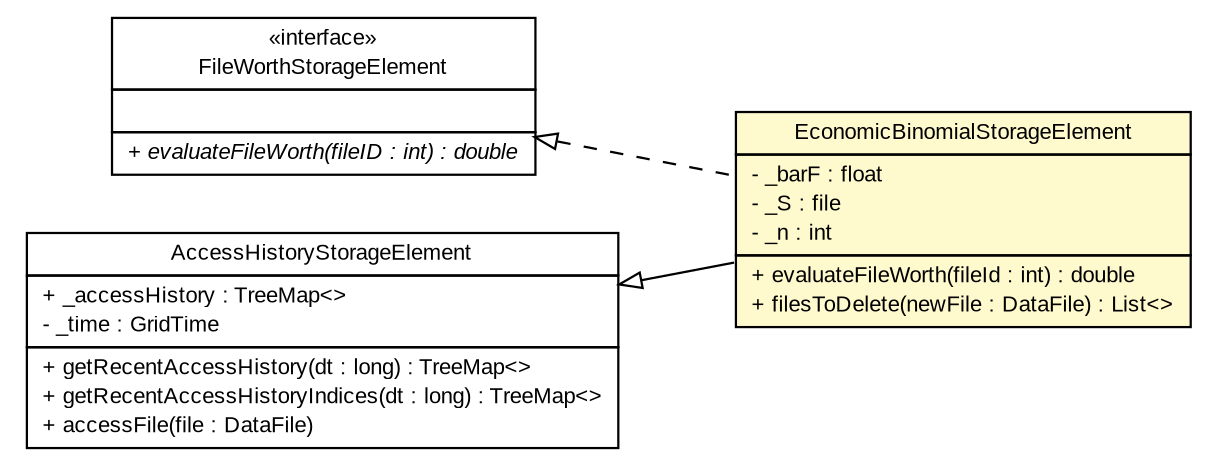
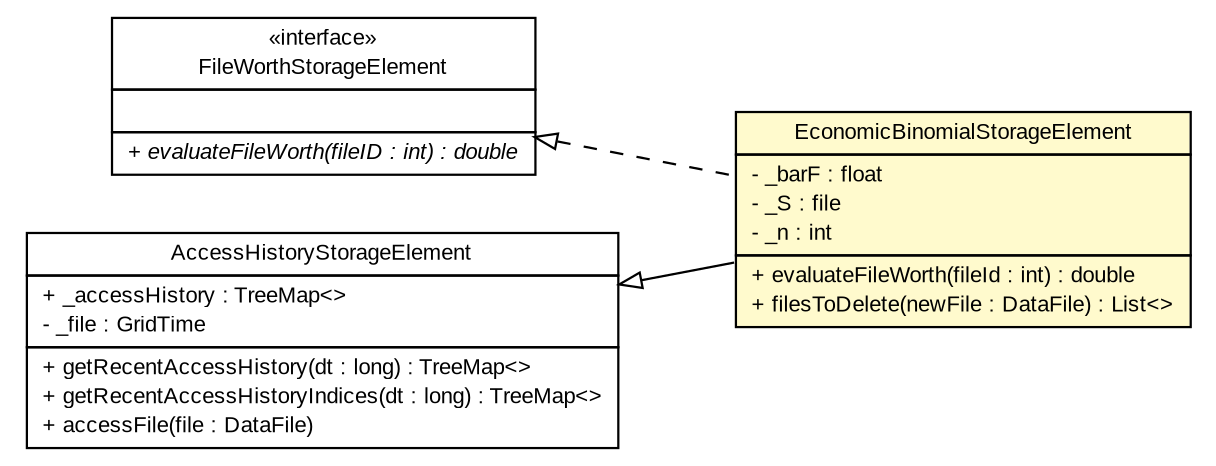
node "AccessHistoryStorageElement": text "- _time : GridTime" -> "- _file : GridTime"
